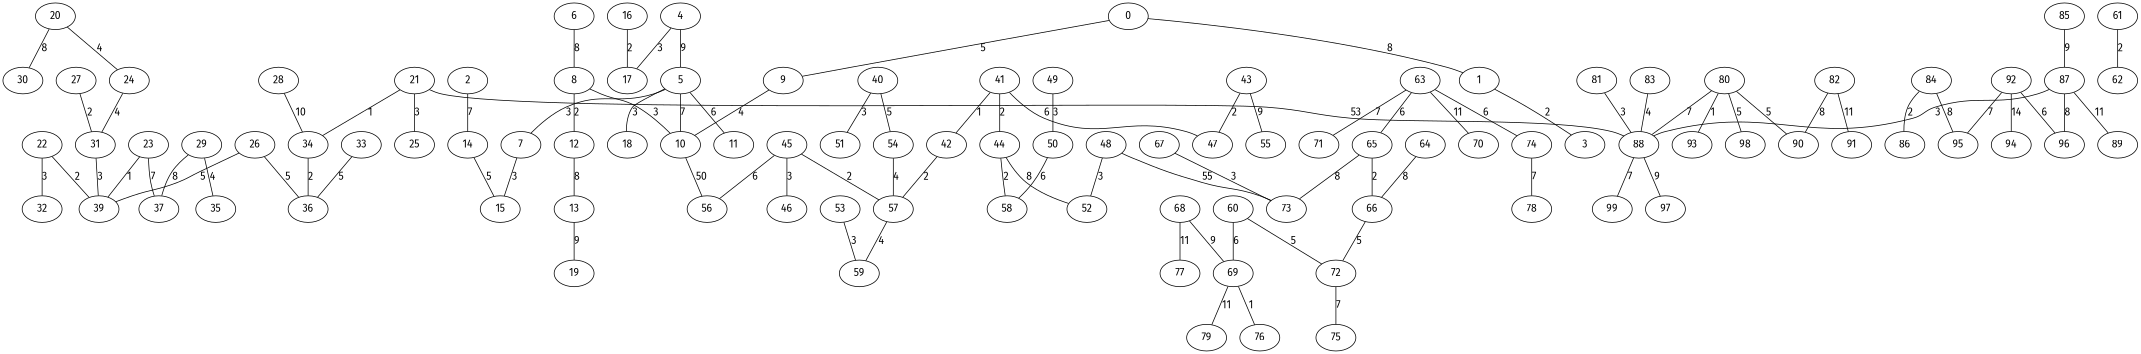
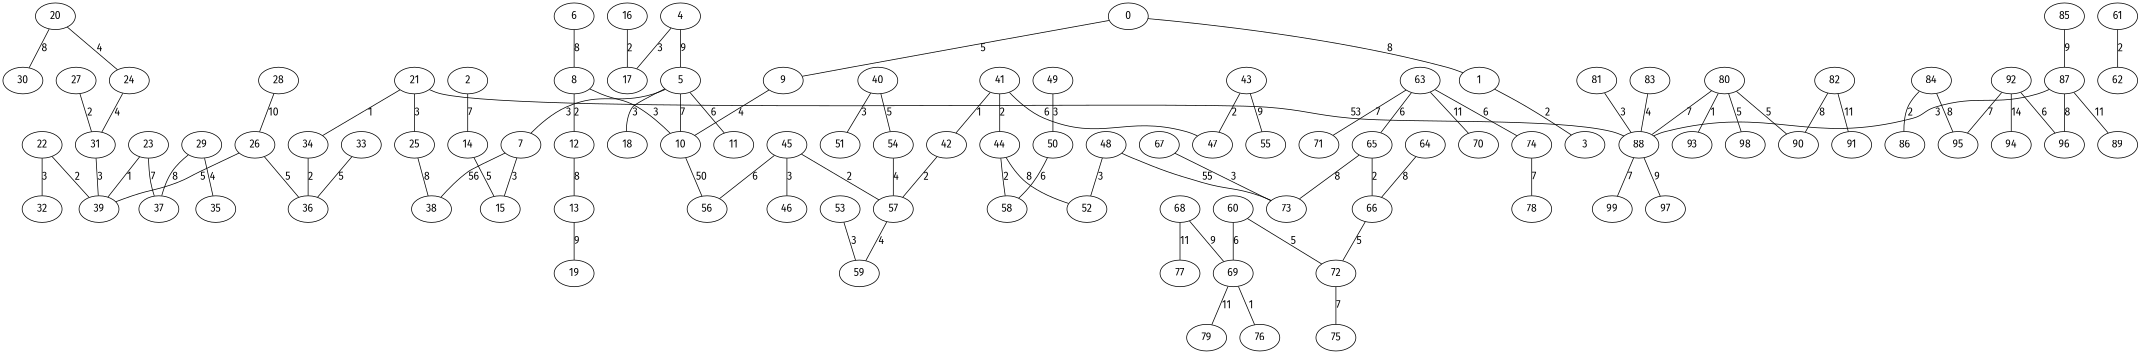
edge "28" -- "34": now "28" -- "26"
node "38": added
